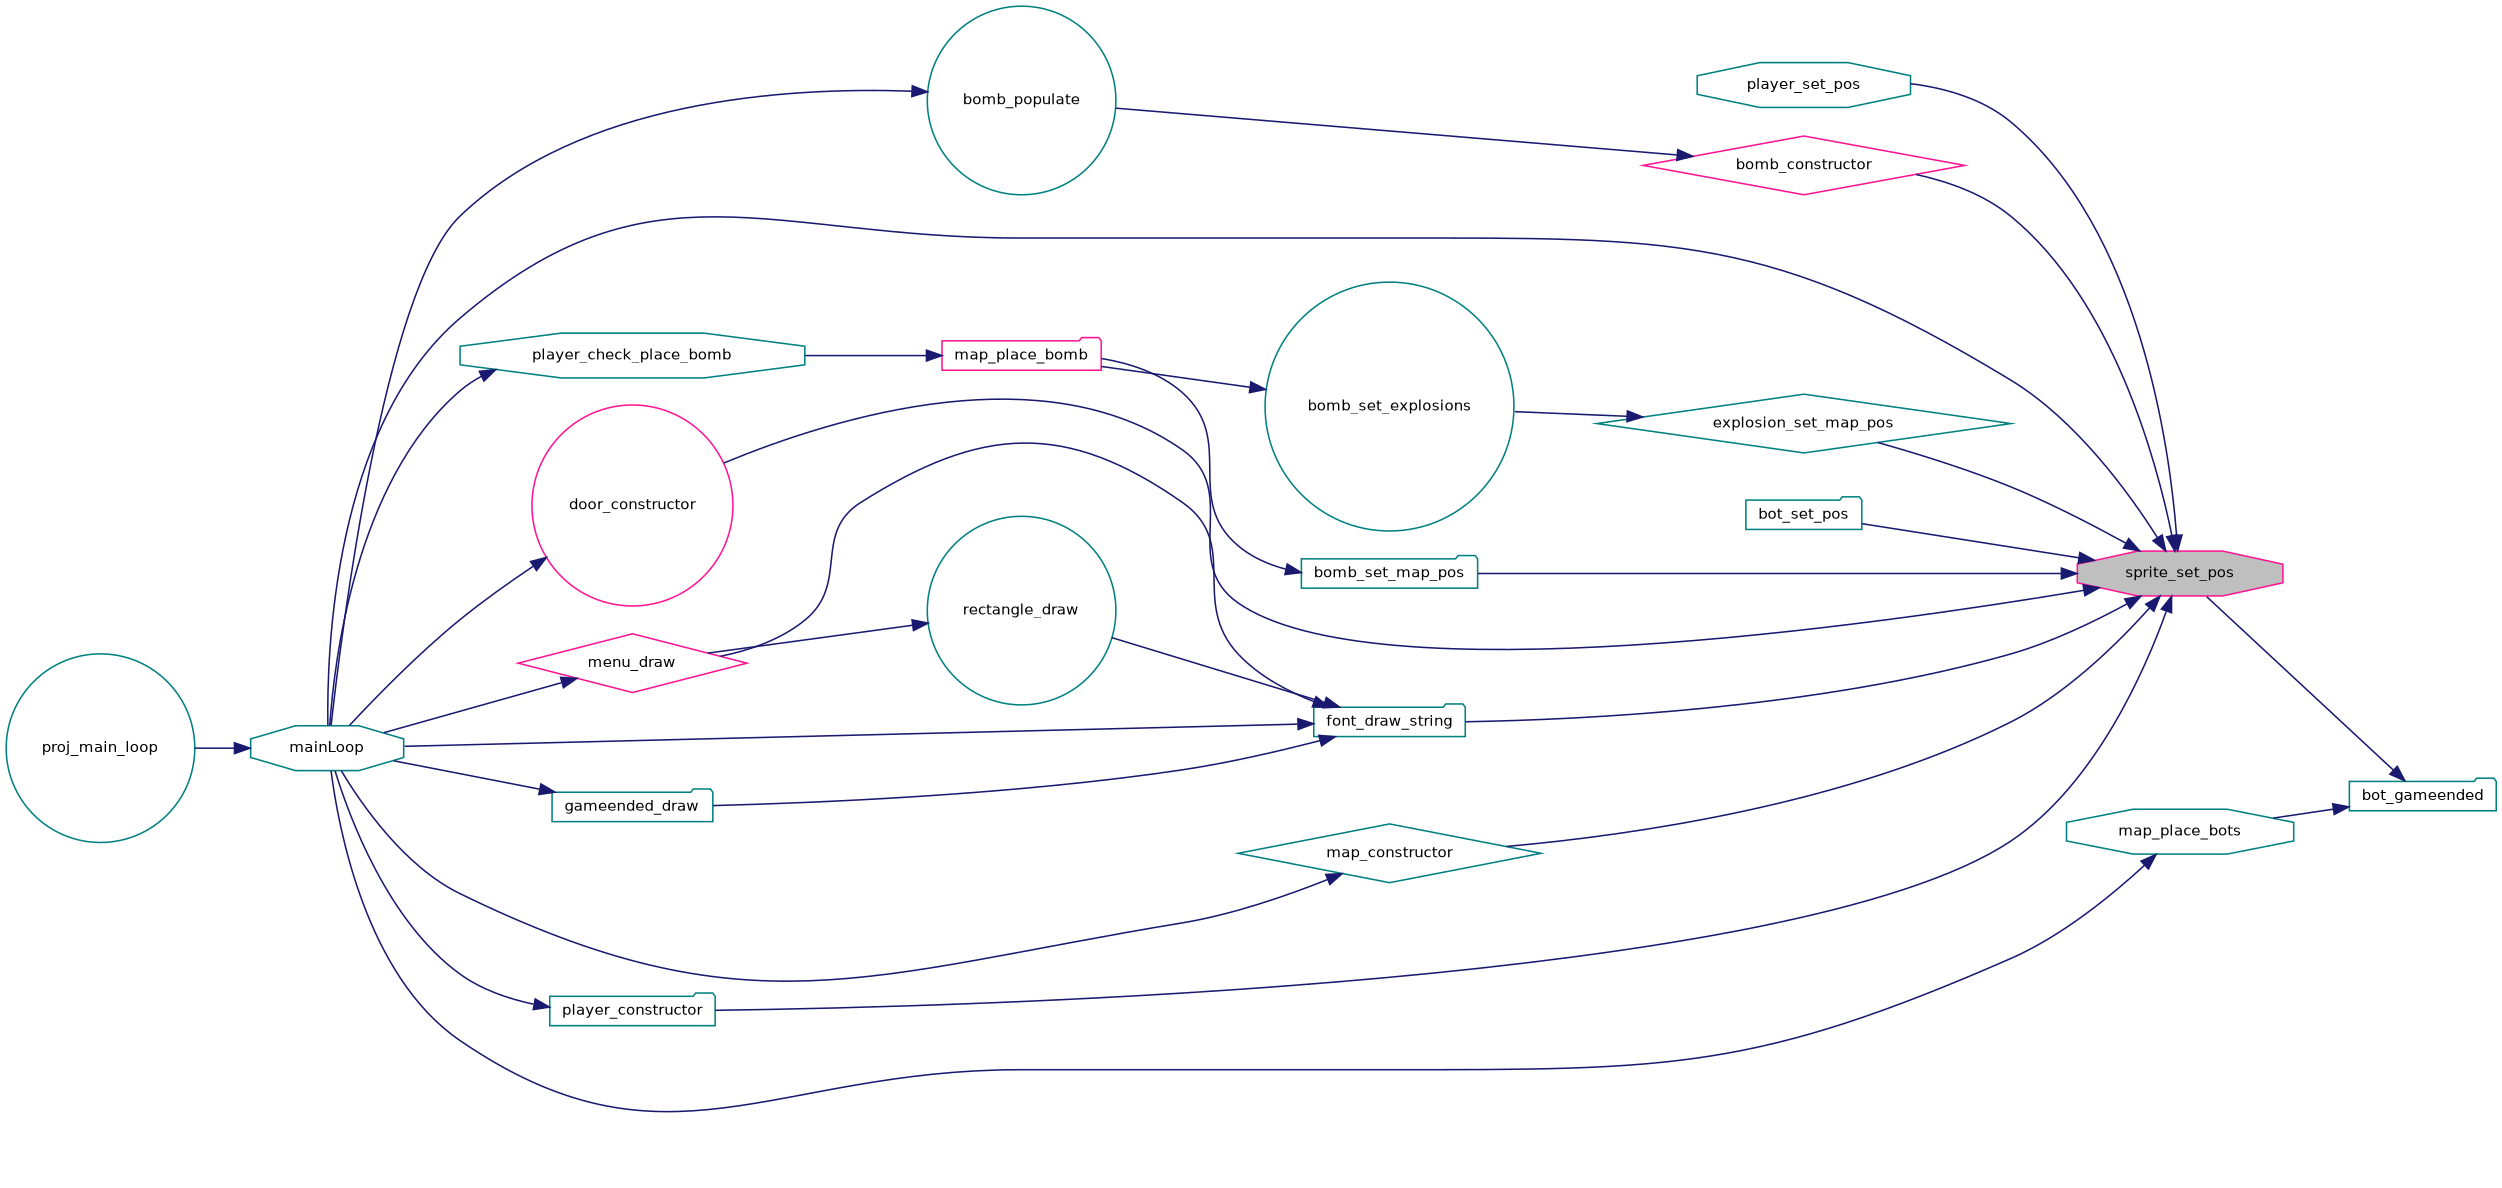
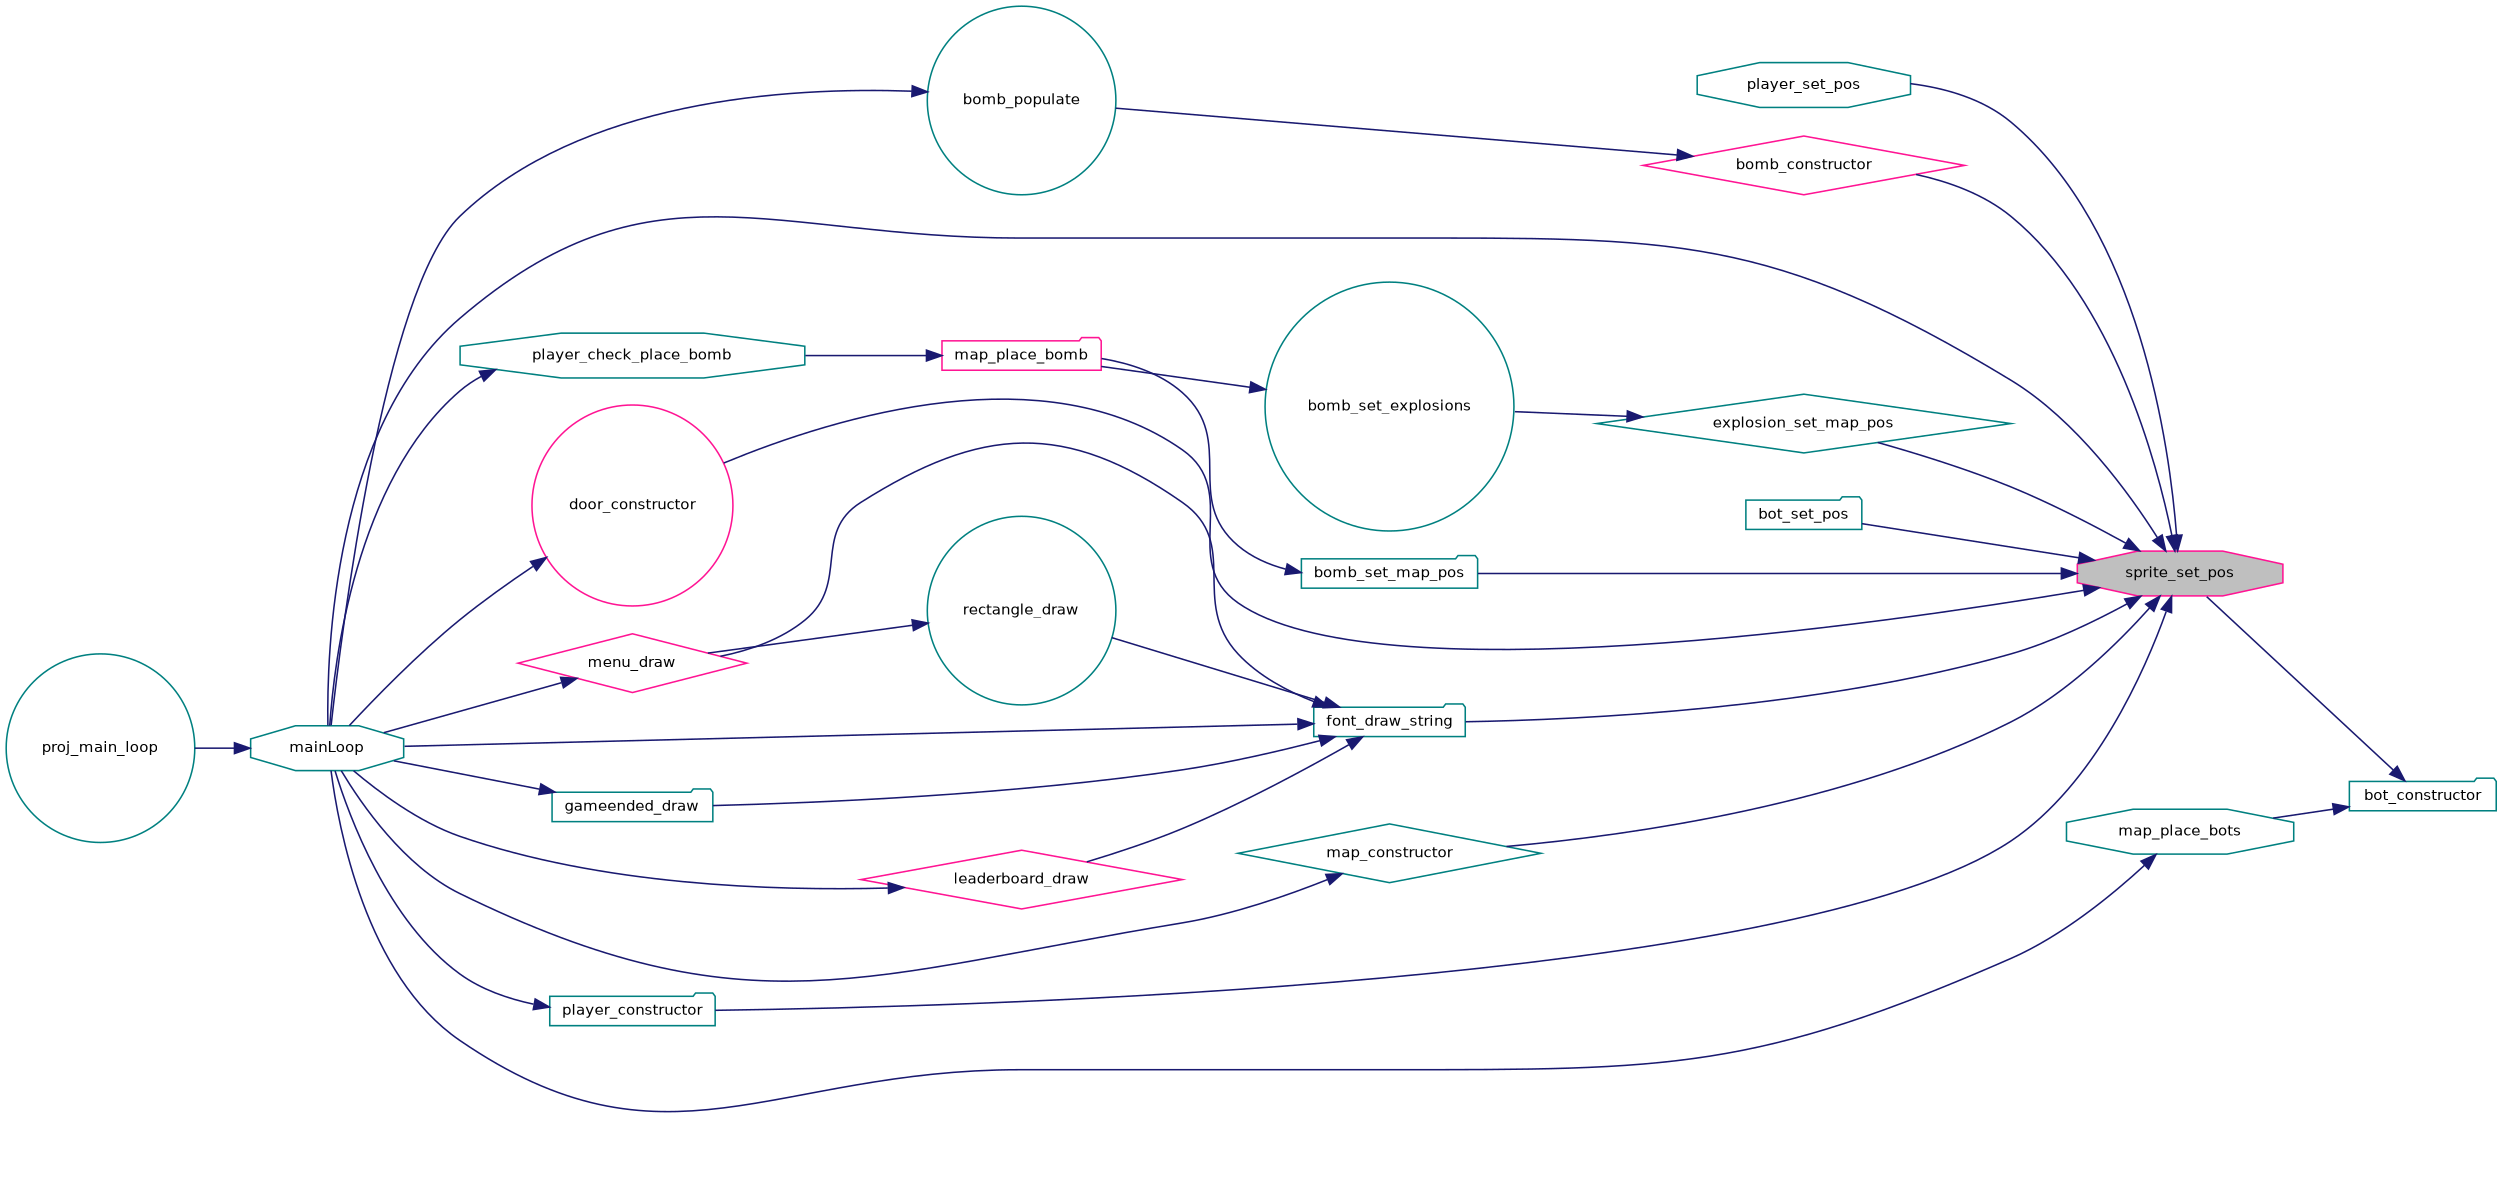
node "bot_gameended": label "bot_gameended" -> "bot_constructor"
node "leaderboard_draw": added
